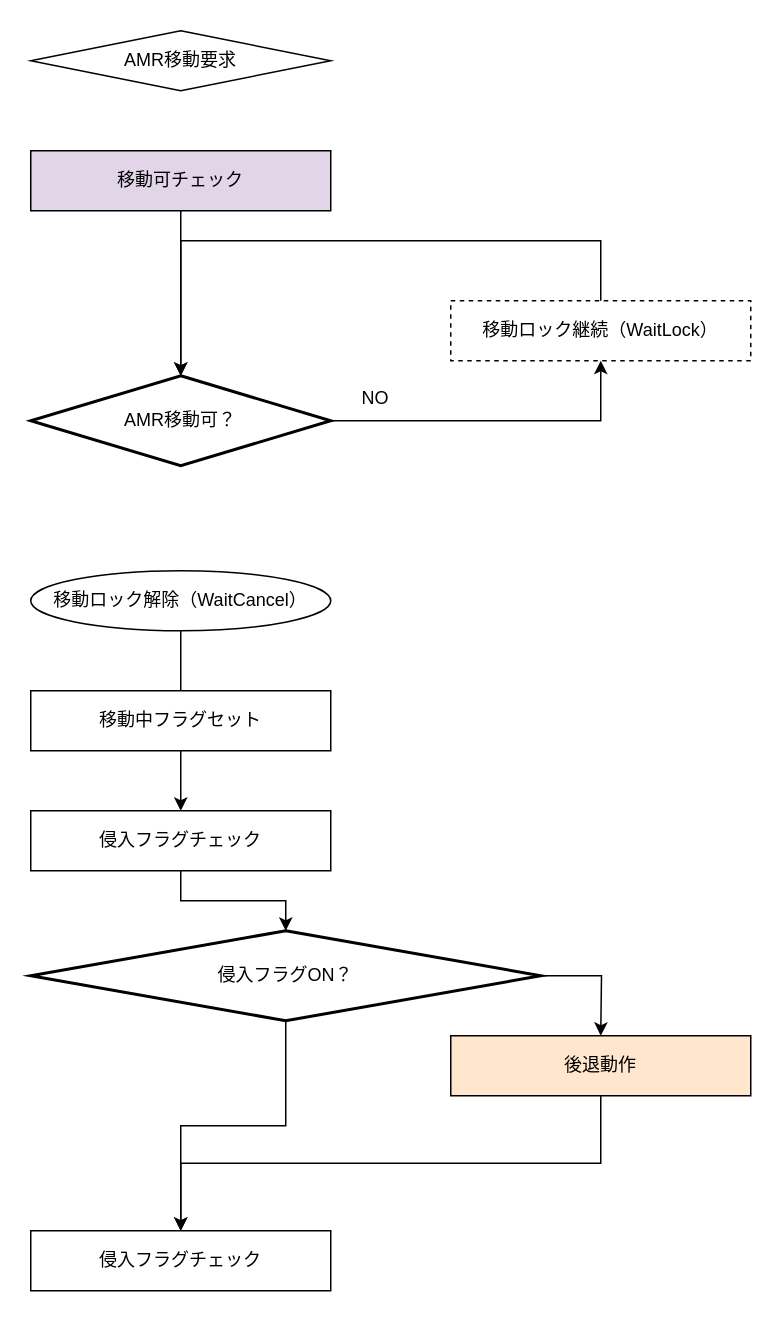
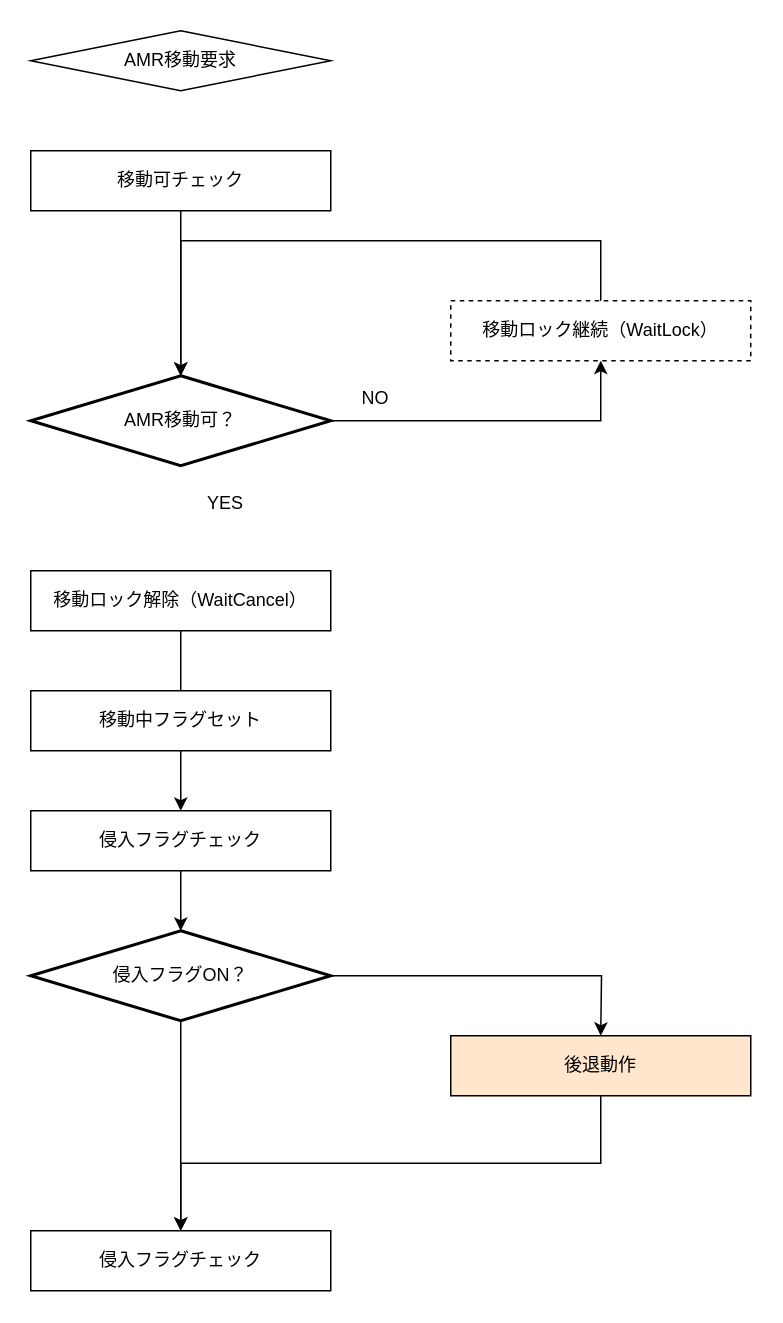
node "移動可チェック": fillcolor #e1d5e7 -> #ffffff
node "YES": added
node "移動ロック解除（WaitCancel）": shape ellipse -> rectangle
node "侵入フラグON？": size 510x90 -> 300x90
